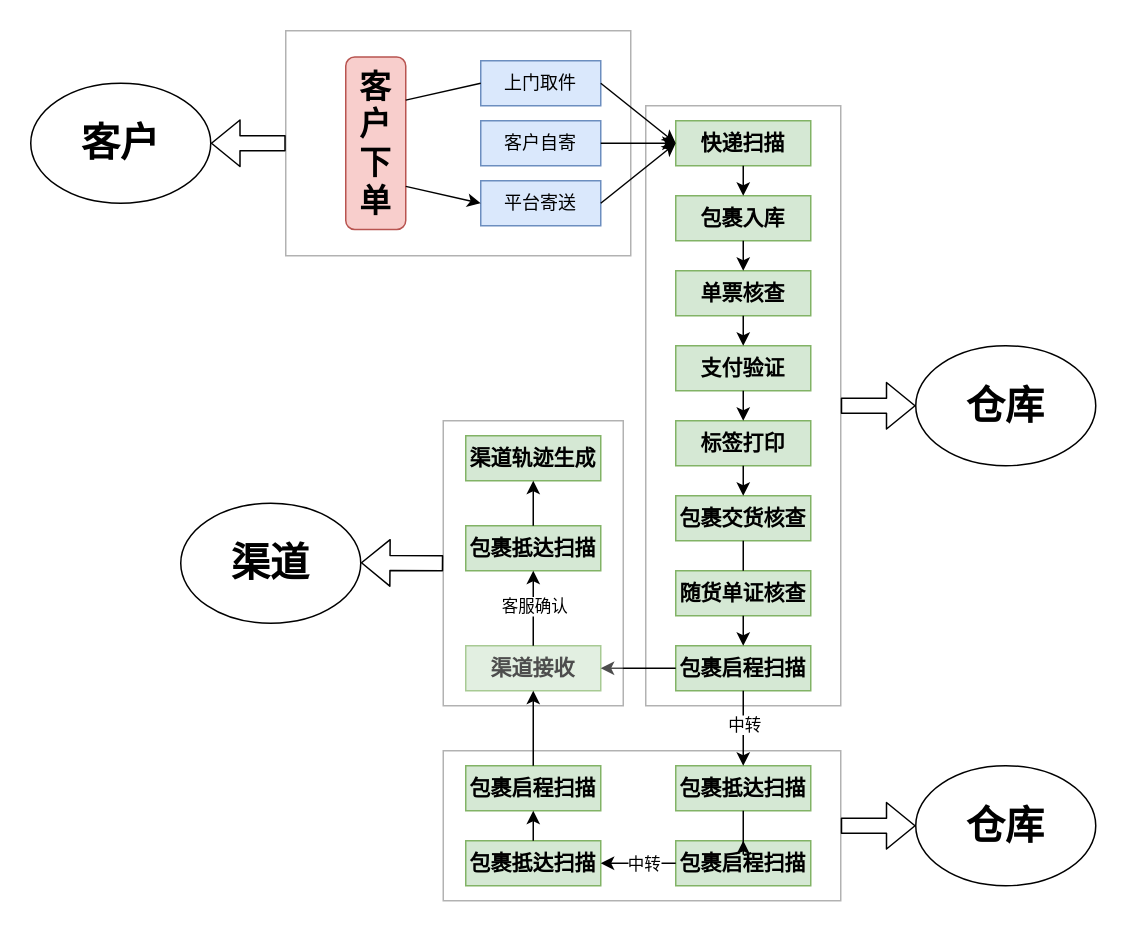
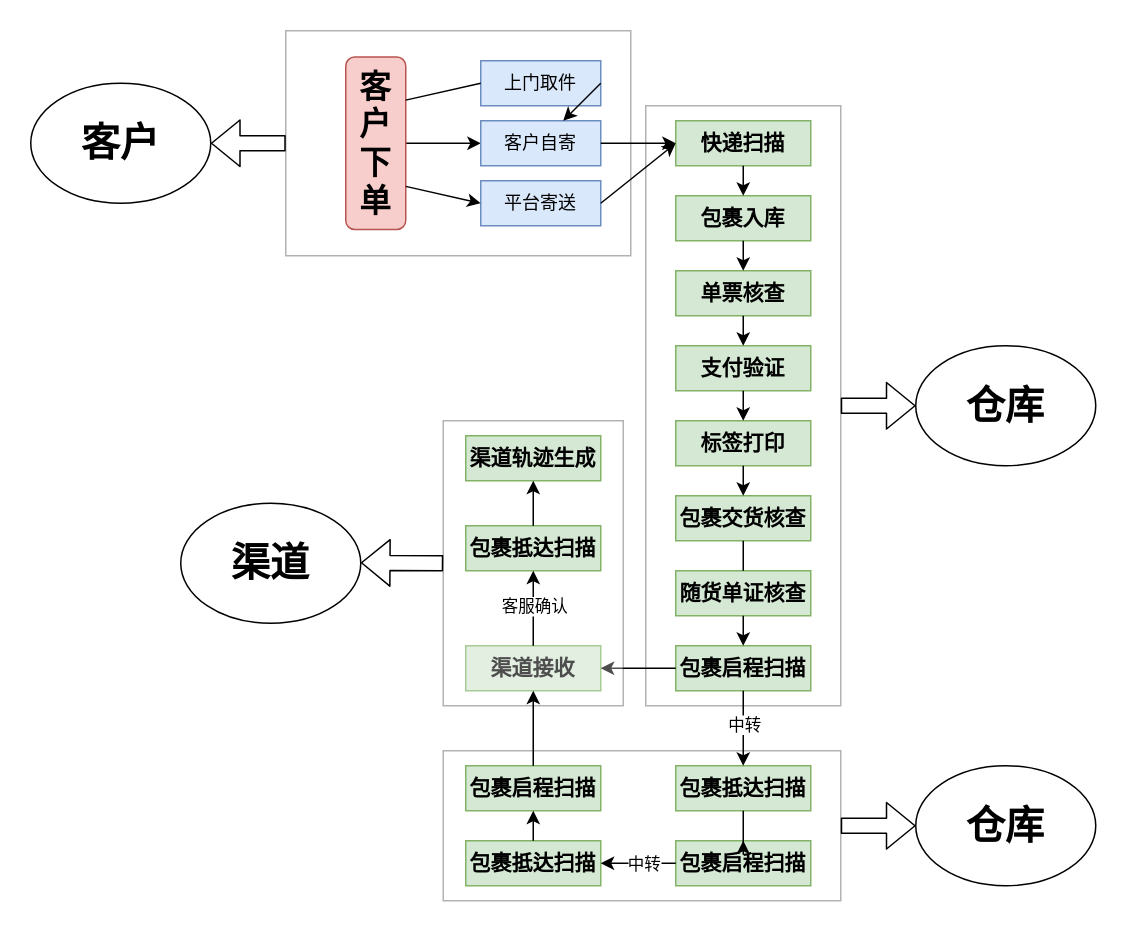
edge "上门取件" -> "快递扫描": now "上门取件" -> "客户自寄"
edge "客户下单" -> "客户自寄": added
